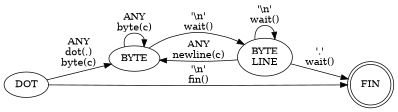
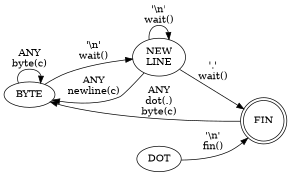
node "BYTE LINE": label "BYTE LINE" -> "NEW LINE"
edge "DOT" -> "BYTE": now "FIN" -> "BYTE"
